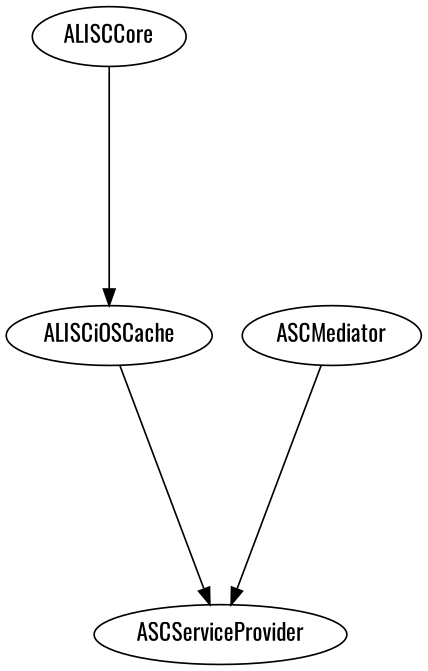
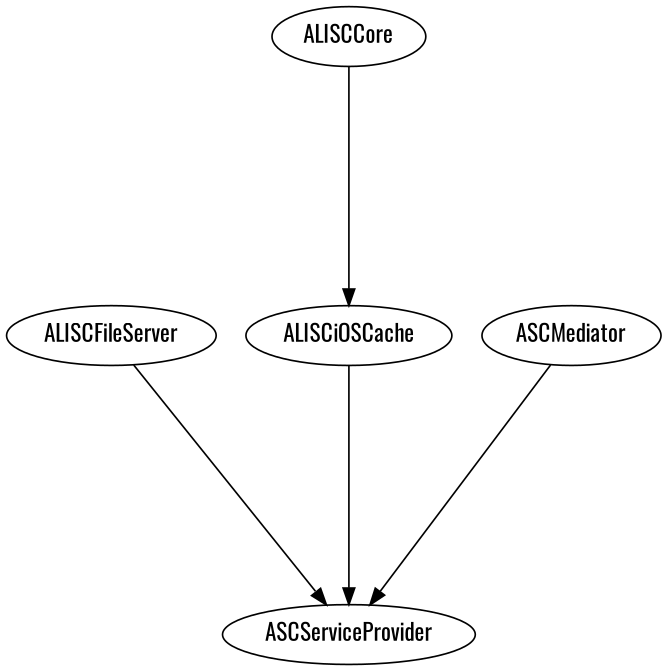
node "ALISCFileServer": added
